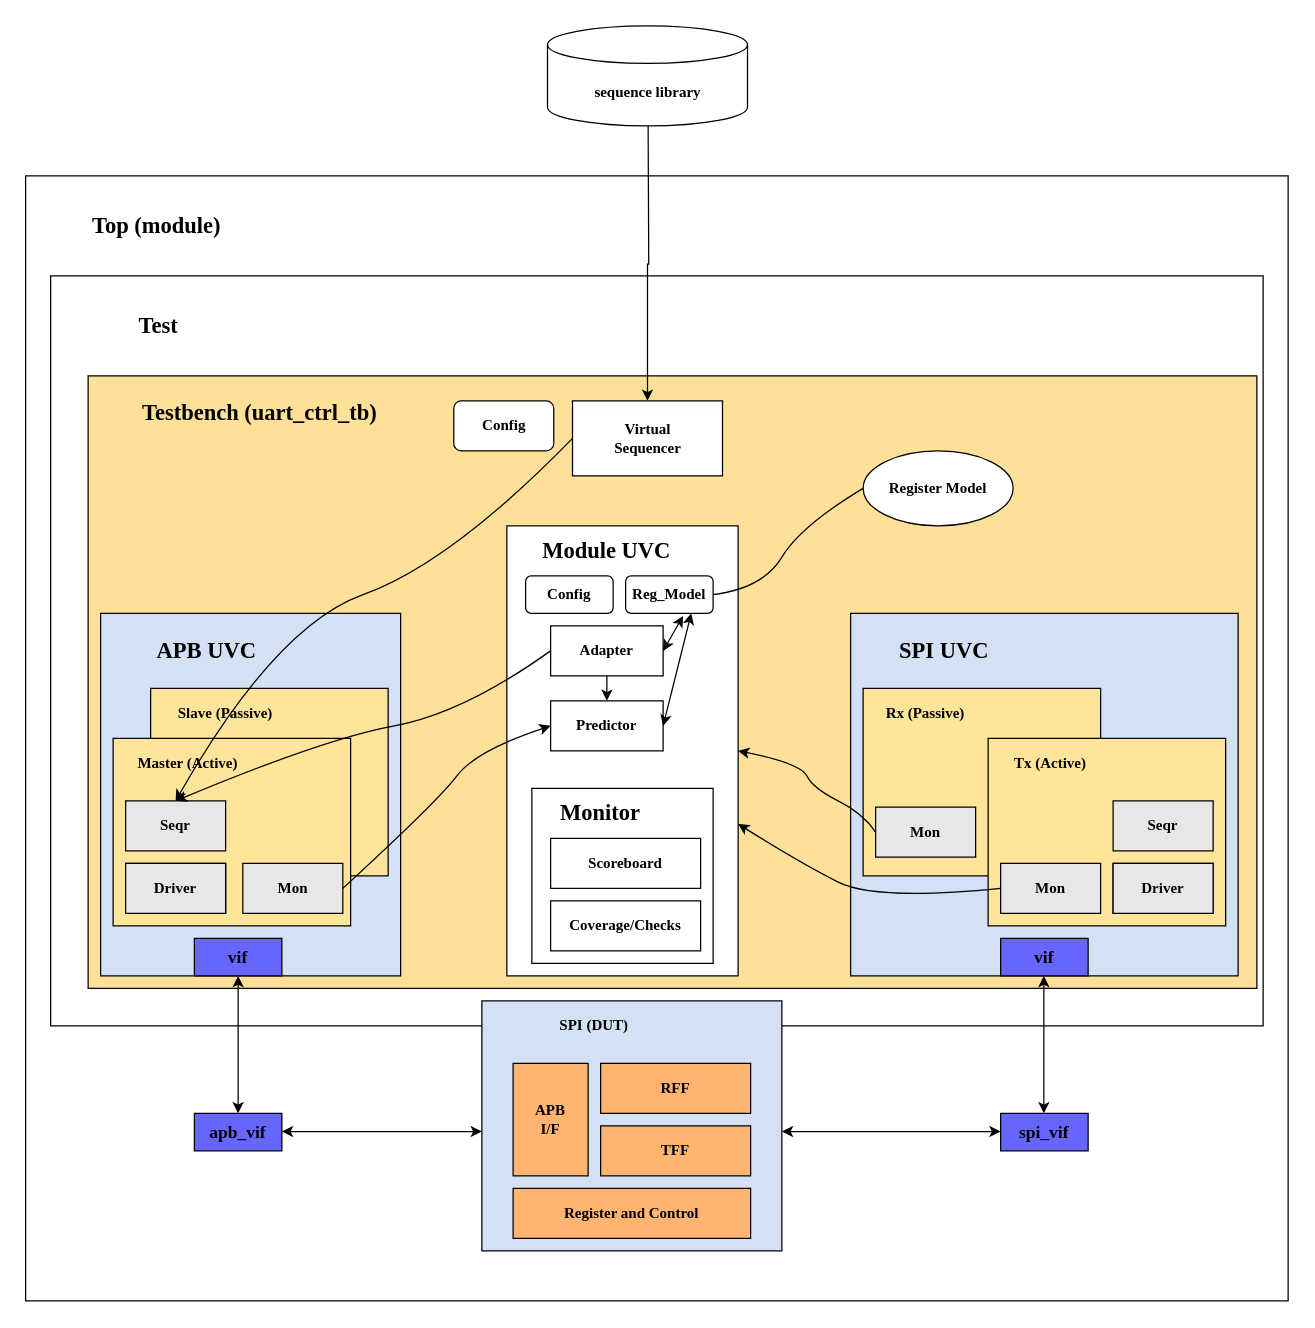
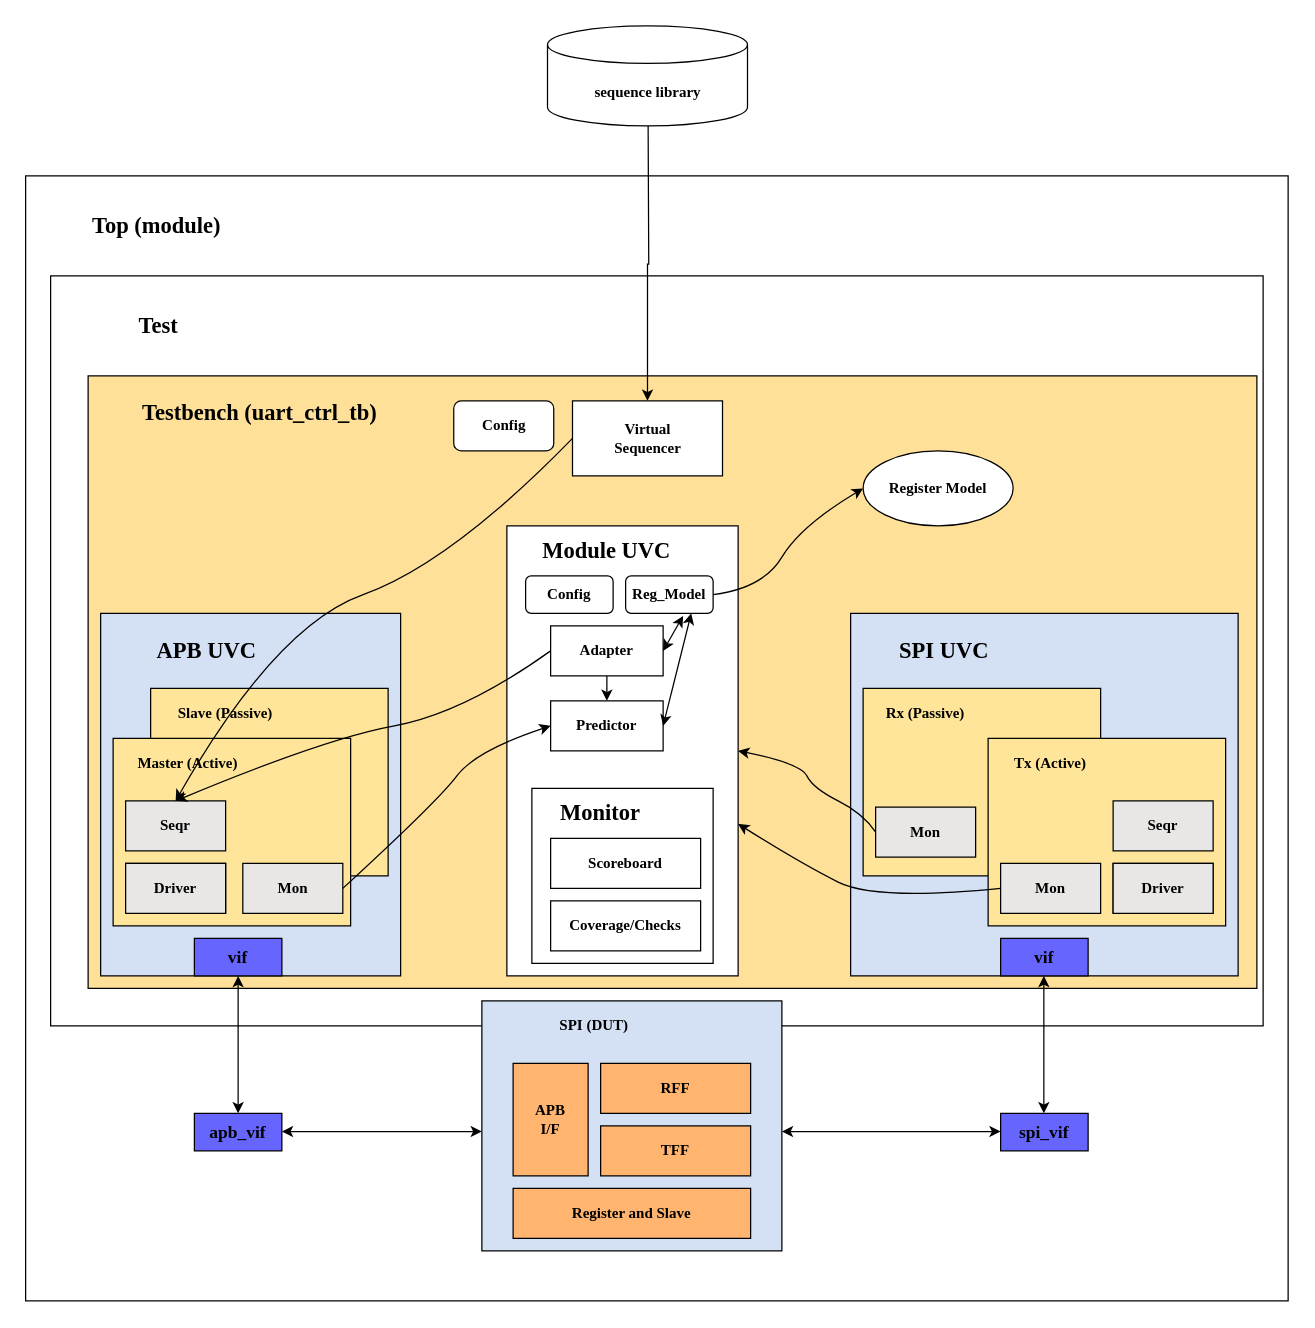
edge "Register Model" -- "Reg_Model": arrowhead none -> classic
node "Register and Control": label "Register and Control" -> "Register and Slave"
